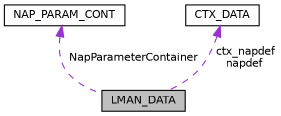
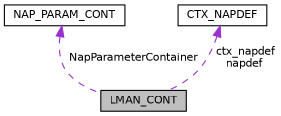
node "CTX_DATA": label "CTX_DATA" -> "CTX_NAPDEF"
node "LMAN_DATA": label "LMAN_DATA" -> "LMAN_CONT"
